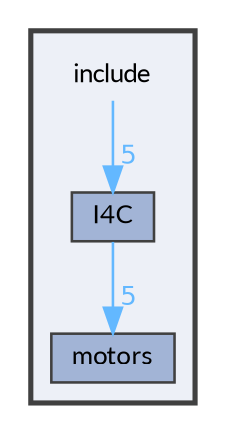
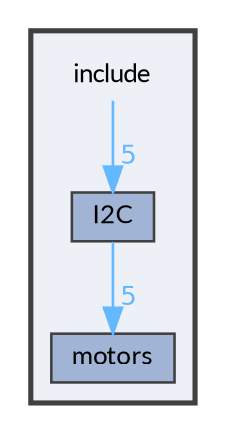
node "I4C": label "I4C" -> "I2C"
